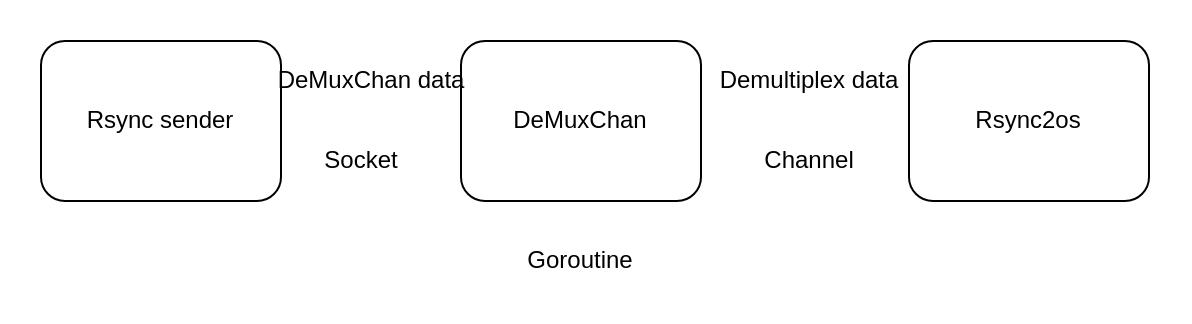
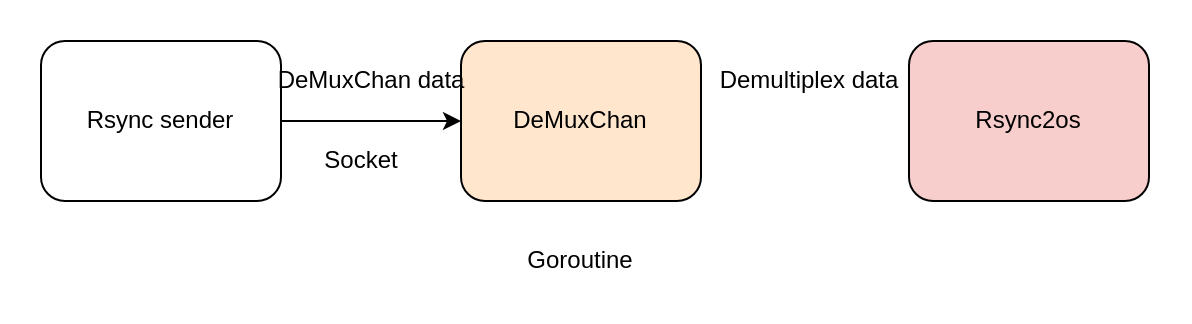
edge "Rsync sender" -> "DeMuxChan": added
node "DeMuxChan": fillcolor #ffffff -> #ffe6cc
node "Rsync2os": fillcolor #ffffff -> #f8cecc
node "Channel": removed
